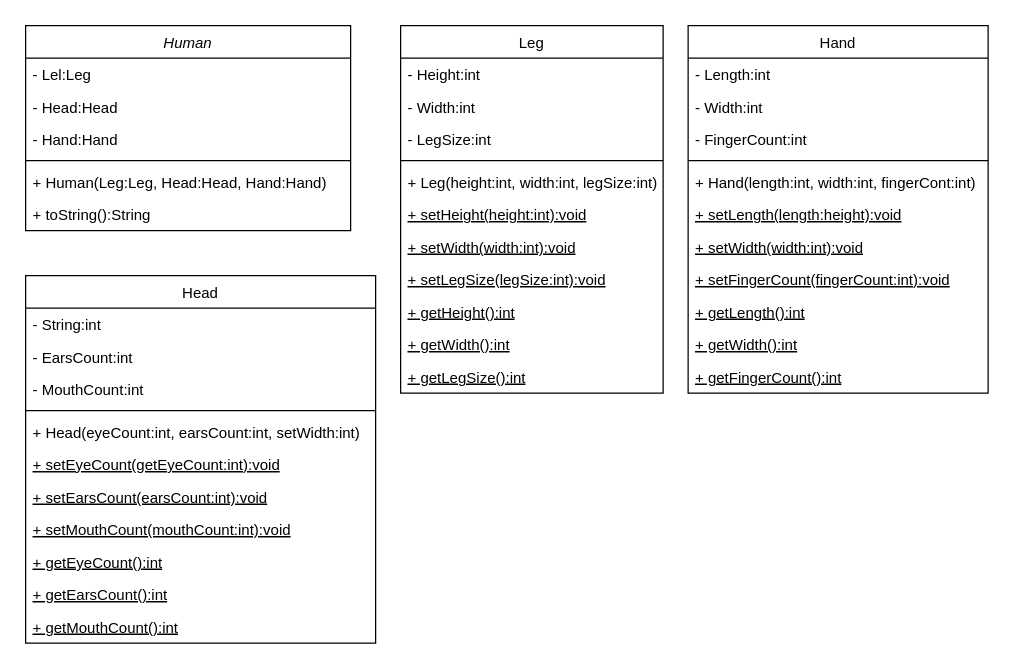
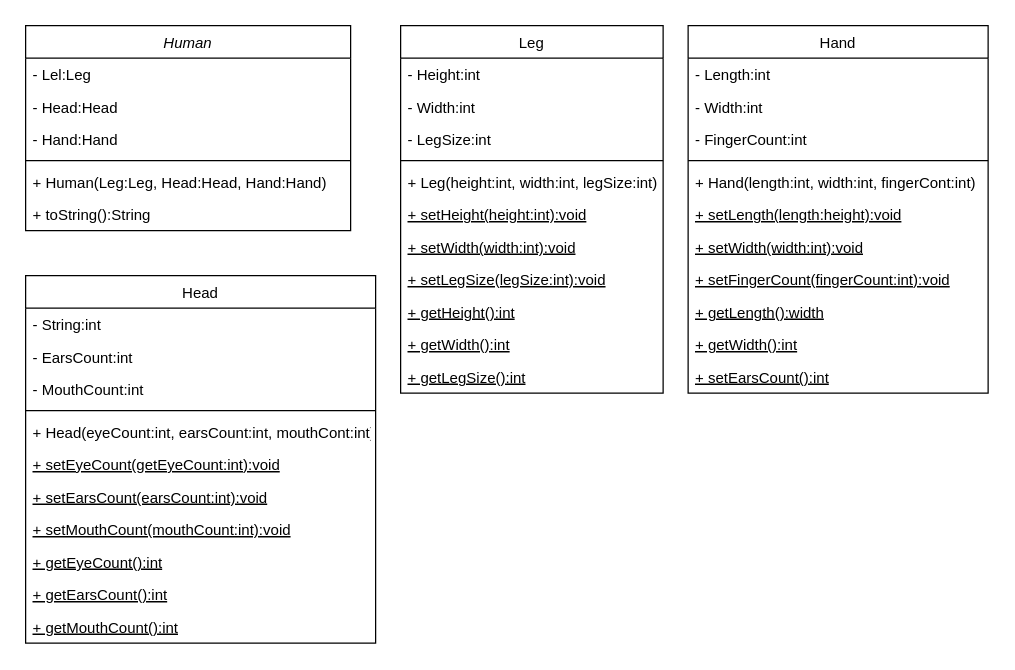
node "+ getLength():int": label "+ getLength():int" -> "+ getLength():width"
node "+ getFingerCount():int": label "+ getFingerCount():int" -> "+ setEarsCount():int"
node "+ Head(eyeCount:int, earsCount:int, setWidth:int)": label "+ Head(eyeCount:int, earsCount:int, setWidth:int)" -> "+ Head(eyeCount:int, earsCount:int, mouthCont:int)"
